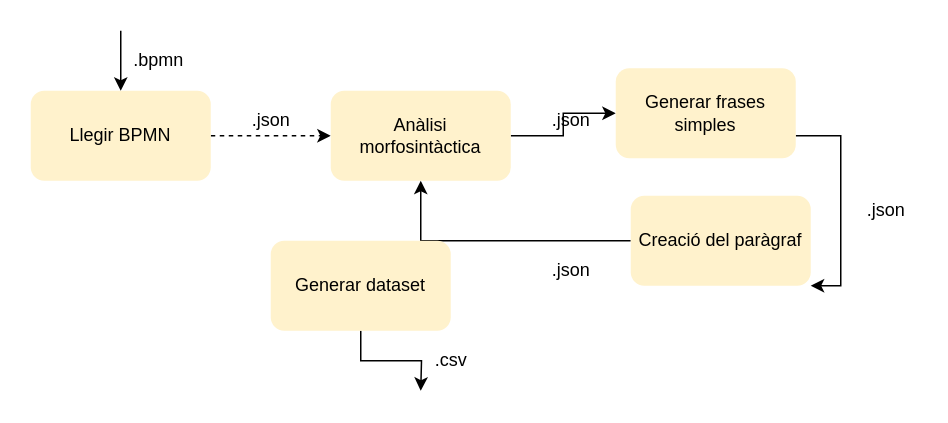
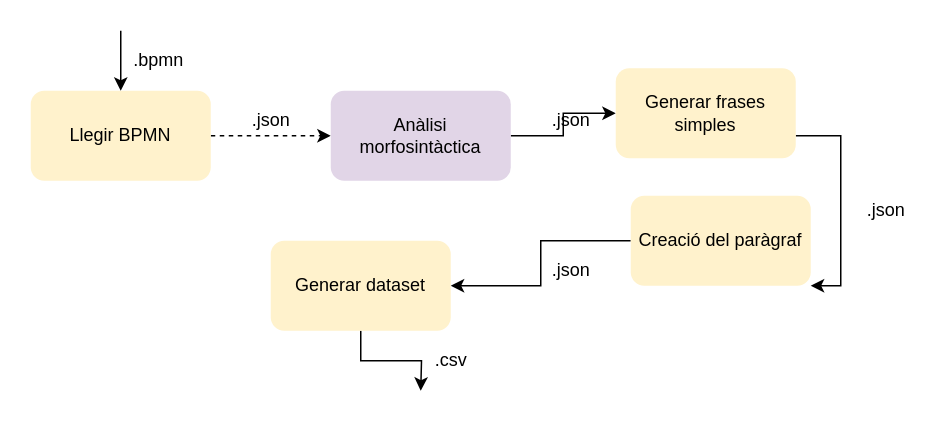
node "Anàlisi morfosintàctica": fillcolor #fff2cc -> #e1d5e7
edge "Creació del paràgraf" -> "Anàlisi morfosintàctica": now "Creació del paràgraf" -> "Generar dataset"
